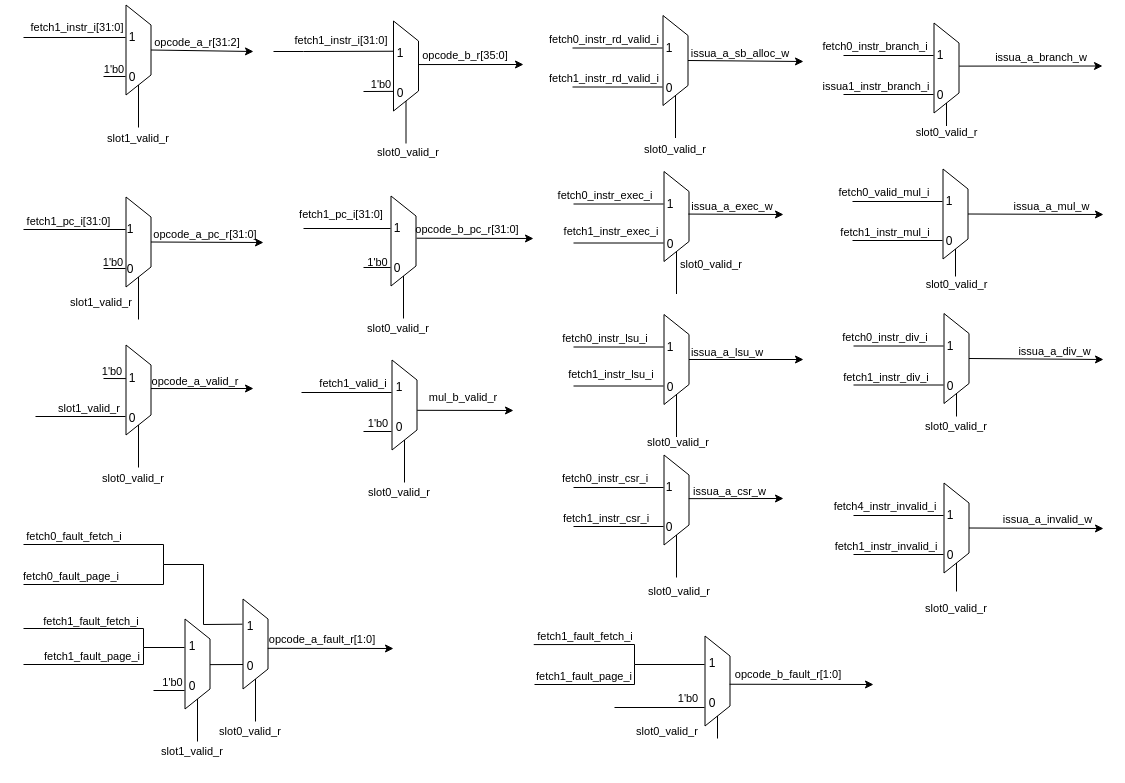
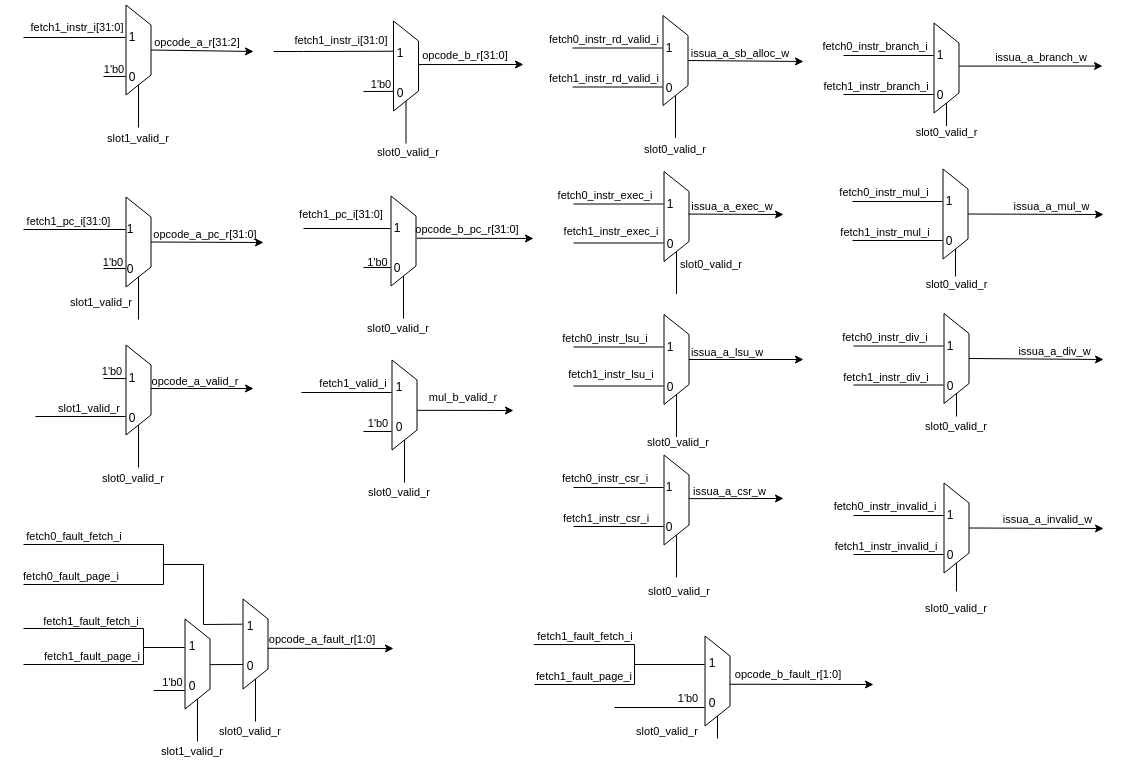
node "opcode_b_r[35:0]": label "opcode_b_r[35:0]" -> "opcode_b_r[31:0]"
node "issua1_instr_branch_i": label "issua1_instr_branch_i" -> "fetch1_instr_branch_i"
node "fetch0_valid_mul_i": label "fetch0_valid_mul_i" -> "fetch0_instr_mul_i"
node "fetch4_instr_invalid_i": label "fetch4_instr_invalid_i" -> "fetch0_instr_invalid_i"
